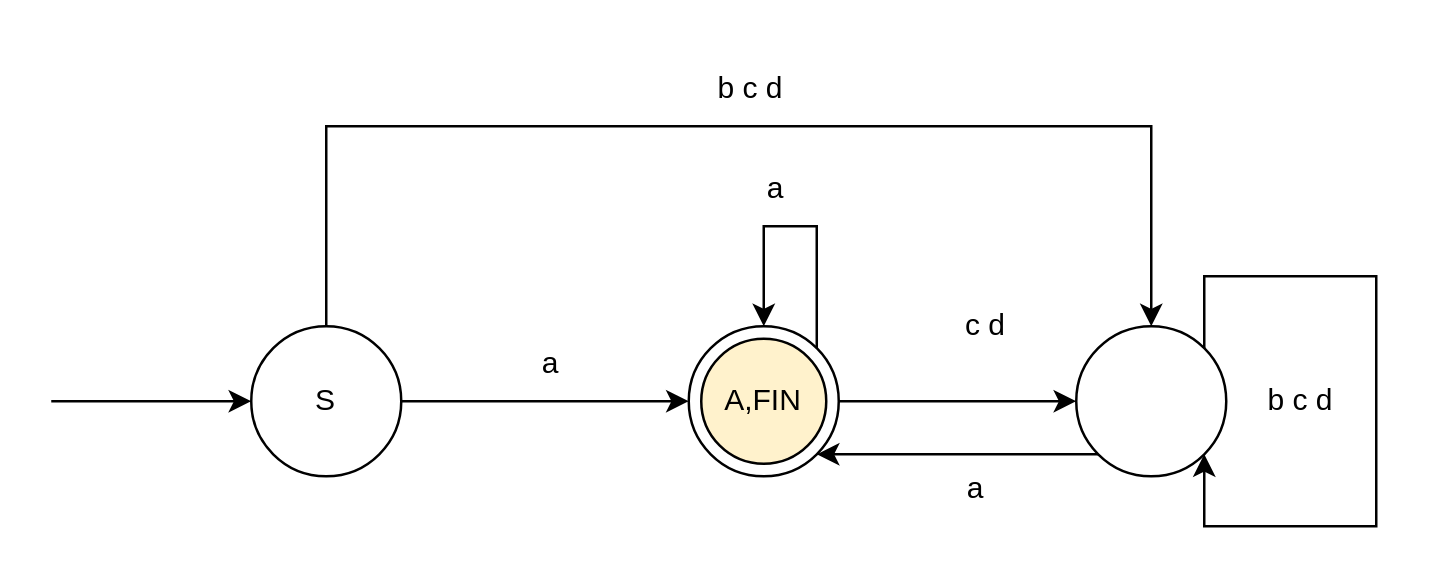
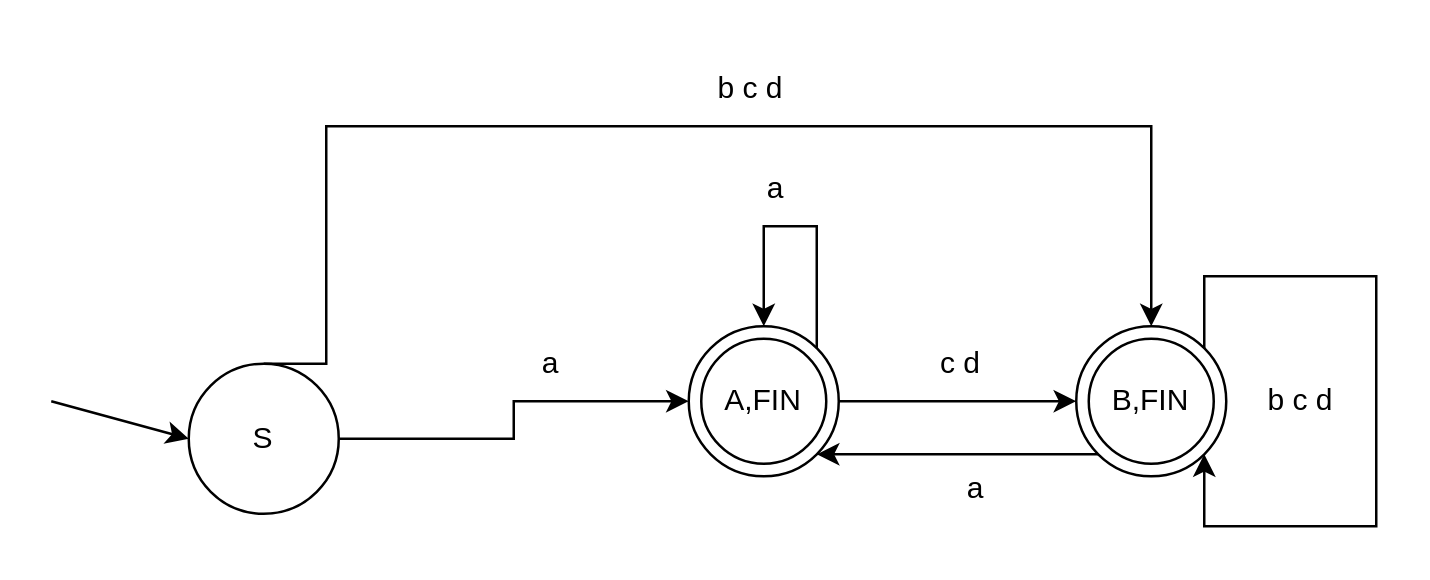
node "c d": moved (986, 326) -> (961, 364)
node "S": moved (326, 401) -> (264, 439)
node "A,FIN": fillcolor #fff2cc -> #ffffff
node "B,FIN": added
